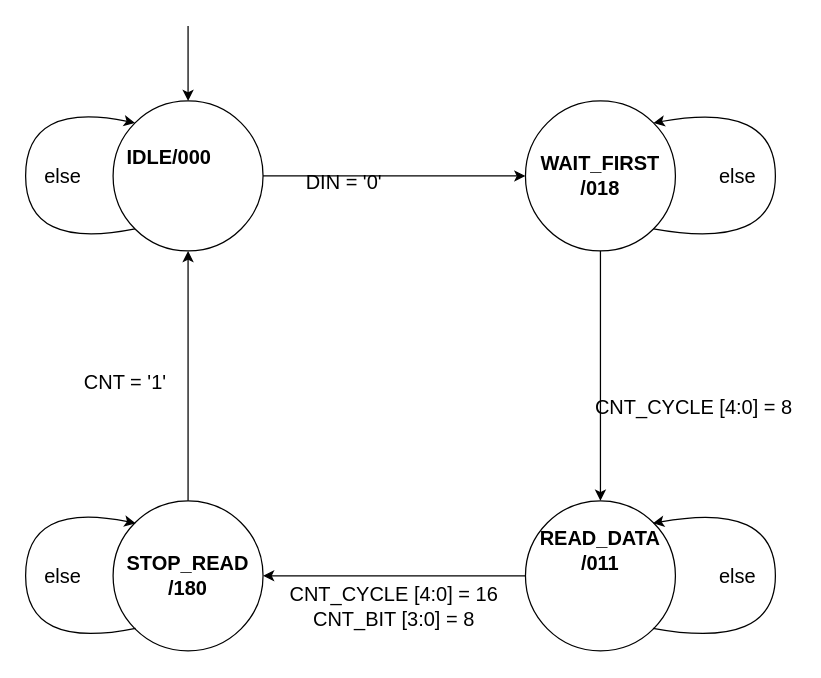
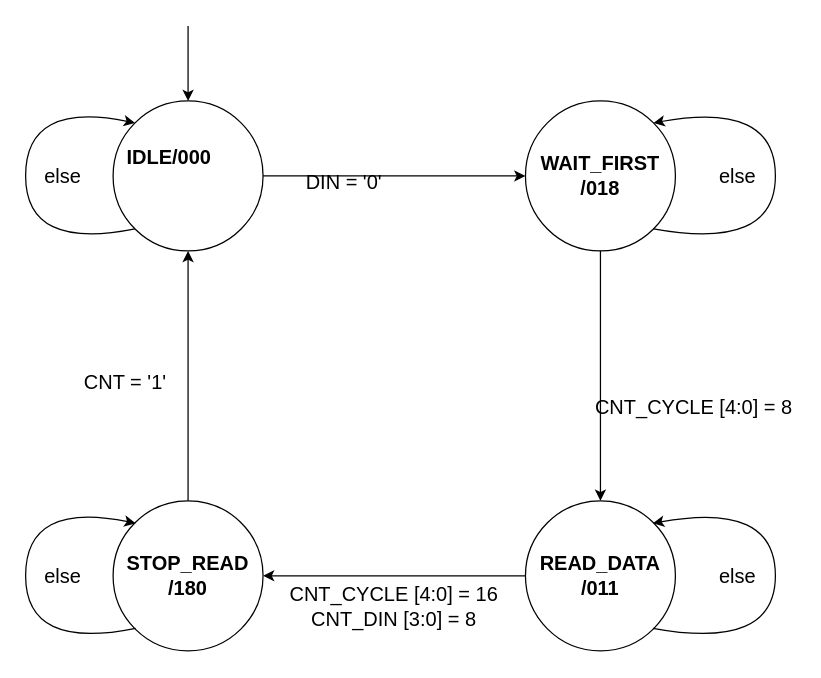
node "READ_DATA /011": moved (601, 551) -> (601, 576)
node "CNT_CYCLE [4:0] = 16 CNT_BIT [3:0] = 8": label "CNT_CYCLE [4:0] = 16 CNT_BIT [3:0] = 8" -> "CNT_CYCLE [4:0] = 16 CNT_DIN [3:0] = 8"
